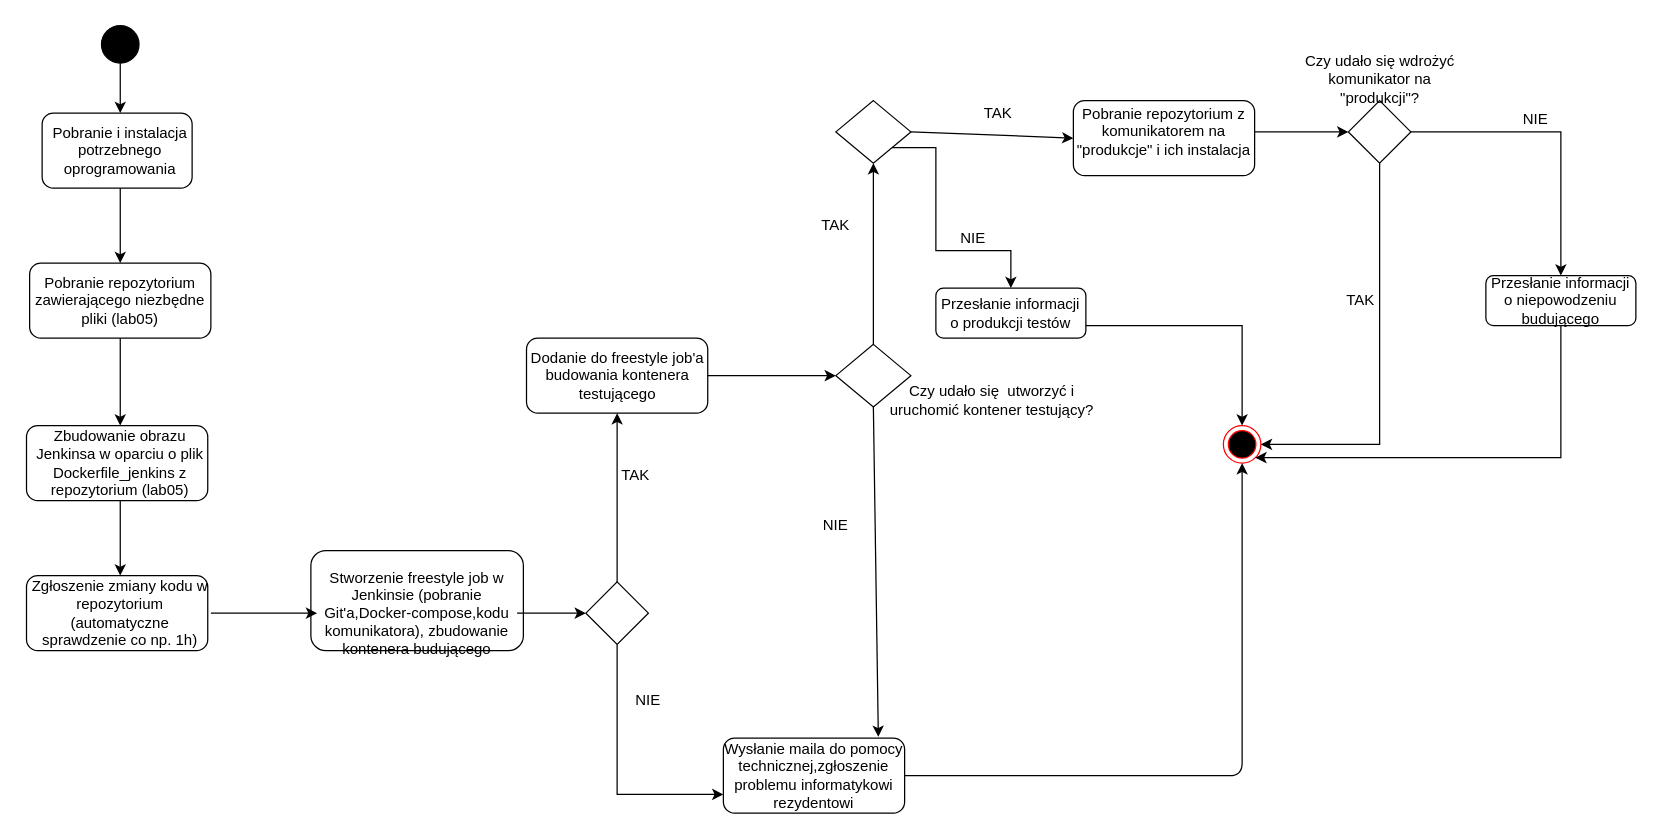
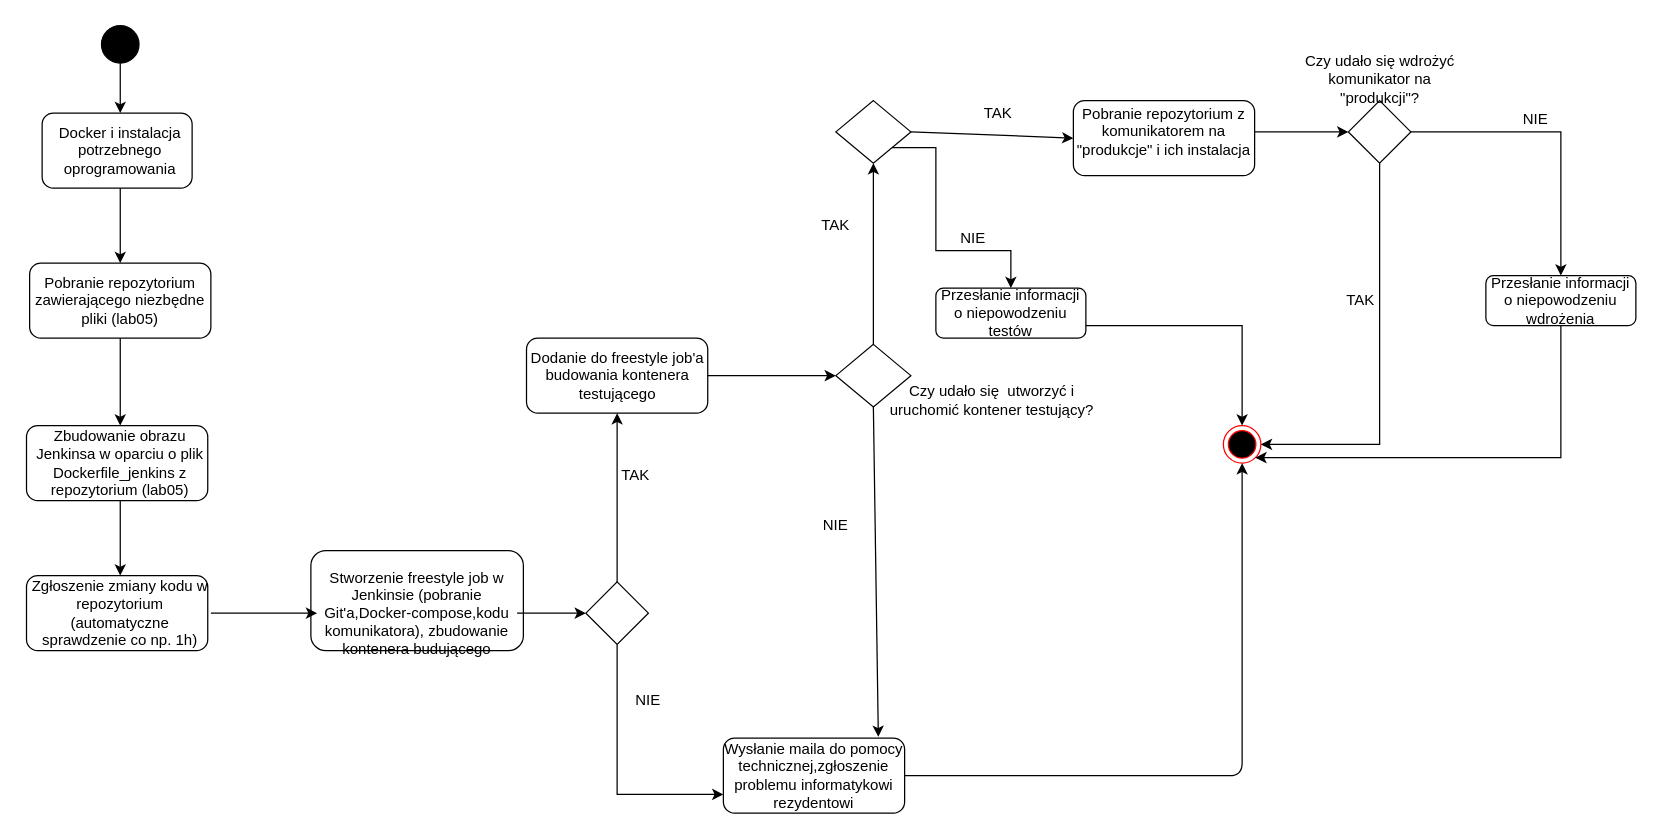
node "Pobranie i instalacja potrzebnego oprogramowania": label "Pobranie i instalacja potrzebnego oprogramowania" -> "Docker i instalacja potrzebnego oprogramowania"
node "Przesłanie informacji o niepowodzeniu budującego": label "Przesłanie informacji o niepowodzeniu budującego" -> "Przesłanie informacji o niepowodzeniu wdrożenia"
node "Przesłanie informacji o produkcji testów": label "Przesłanie informacji o produkcji testów" -> "Przesłanie informacji o niepowodzeniu testów"
